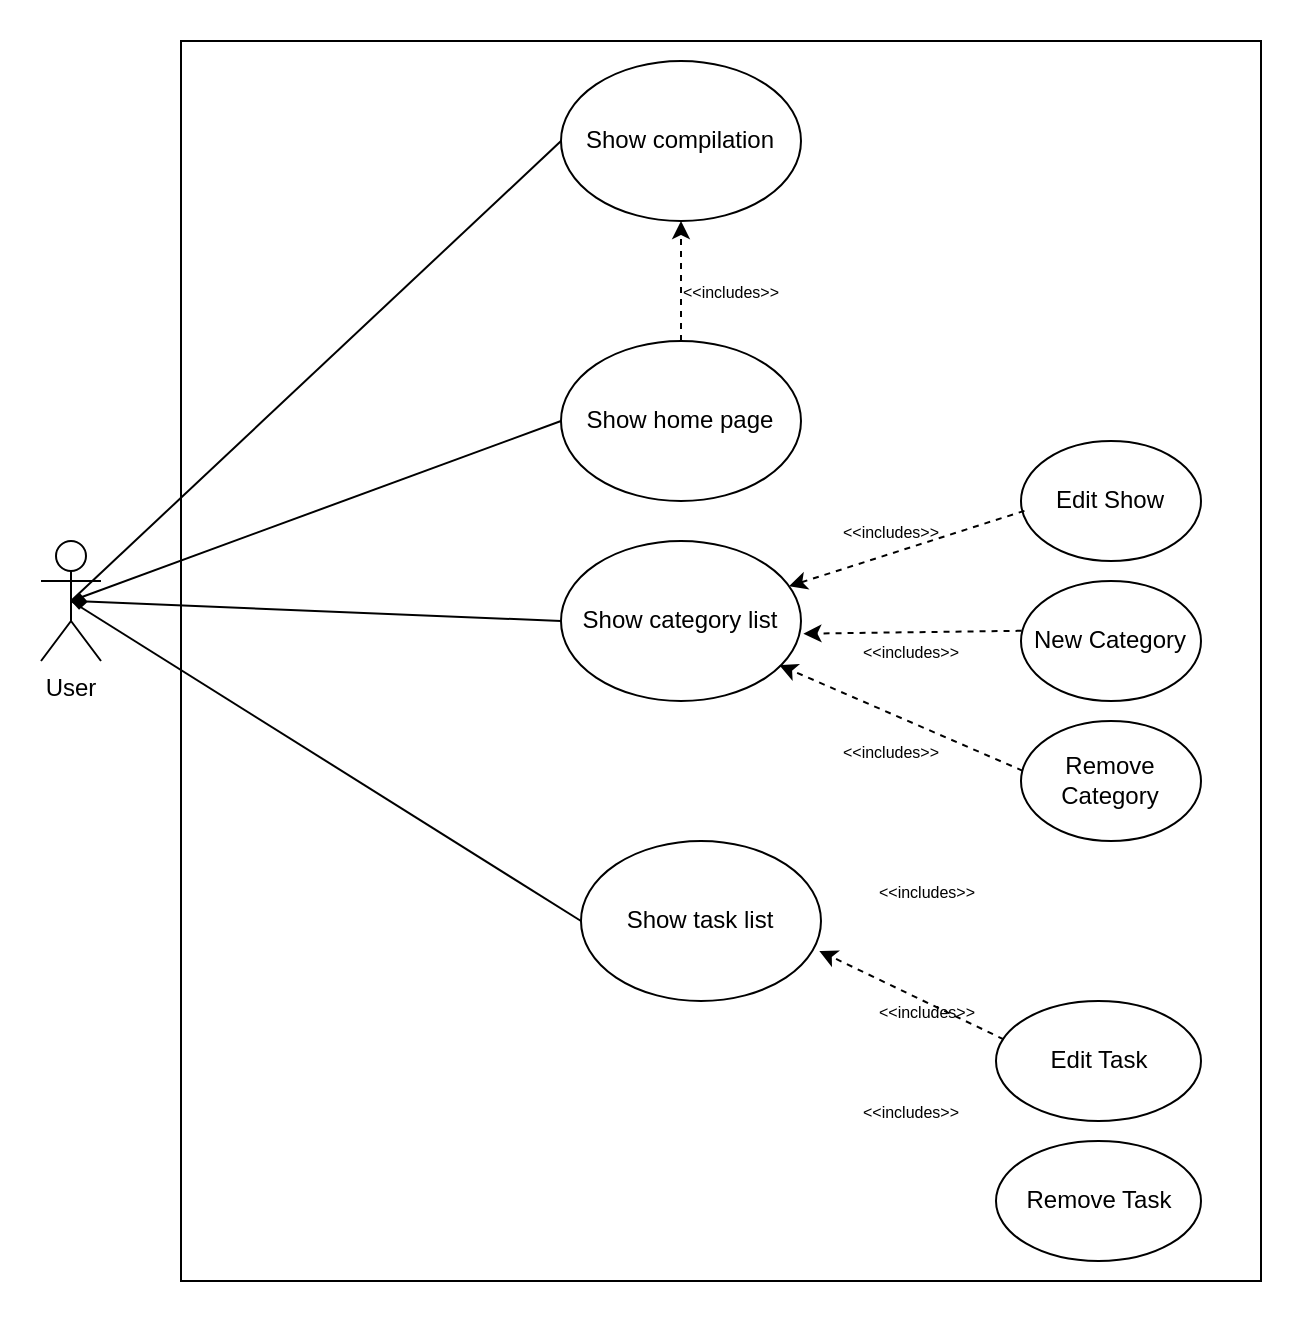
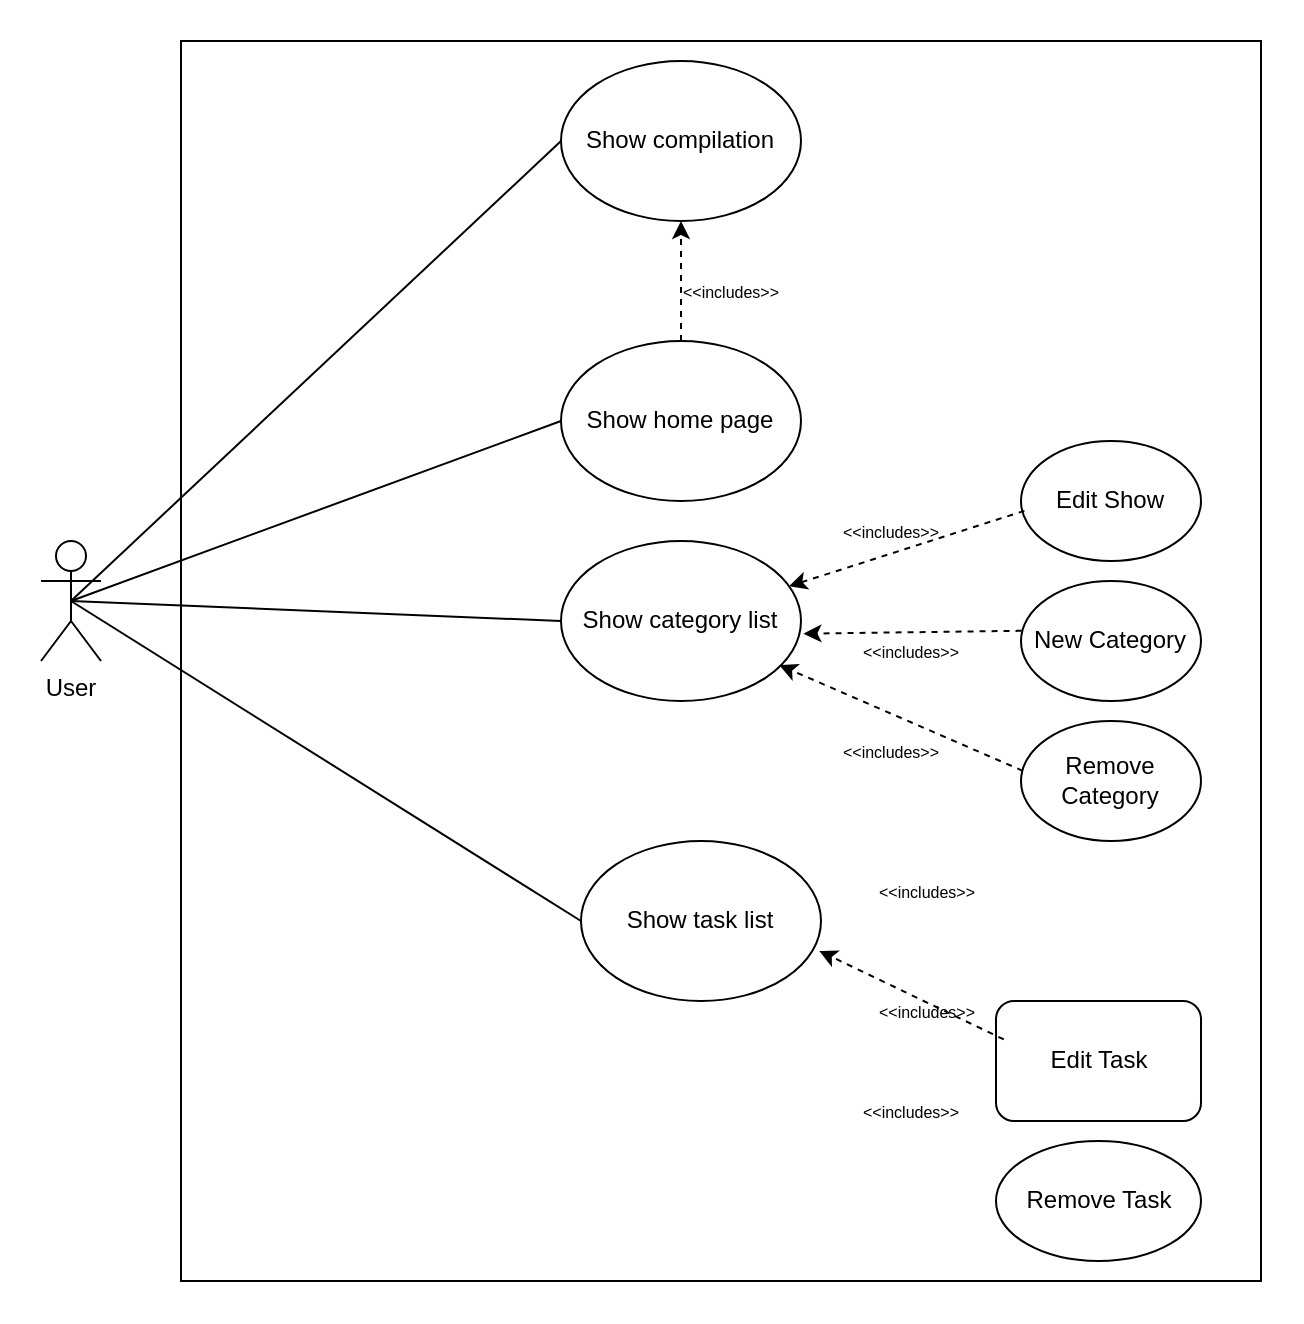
edge "Show category list" -> "User": arrowhead diamond -> none
node "Edit Task": shape ellipse -> rounded rectangle
